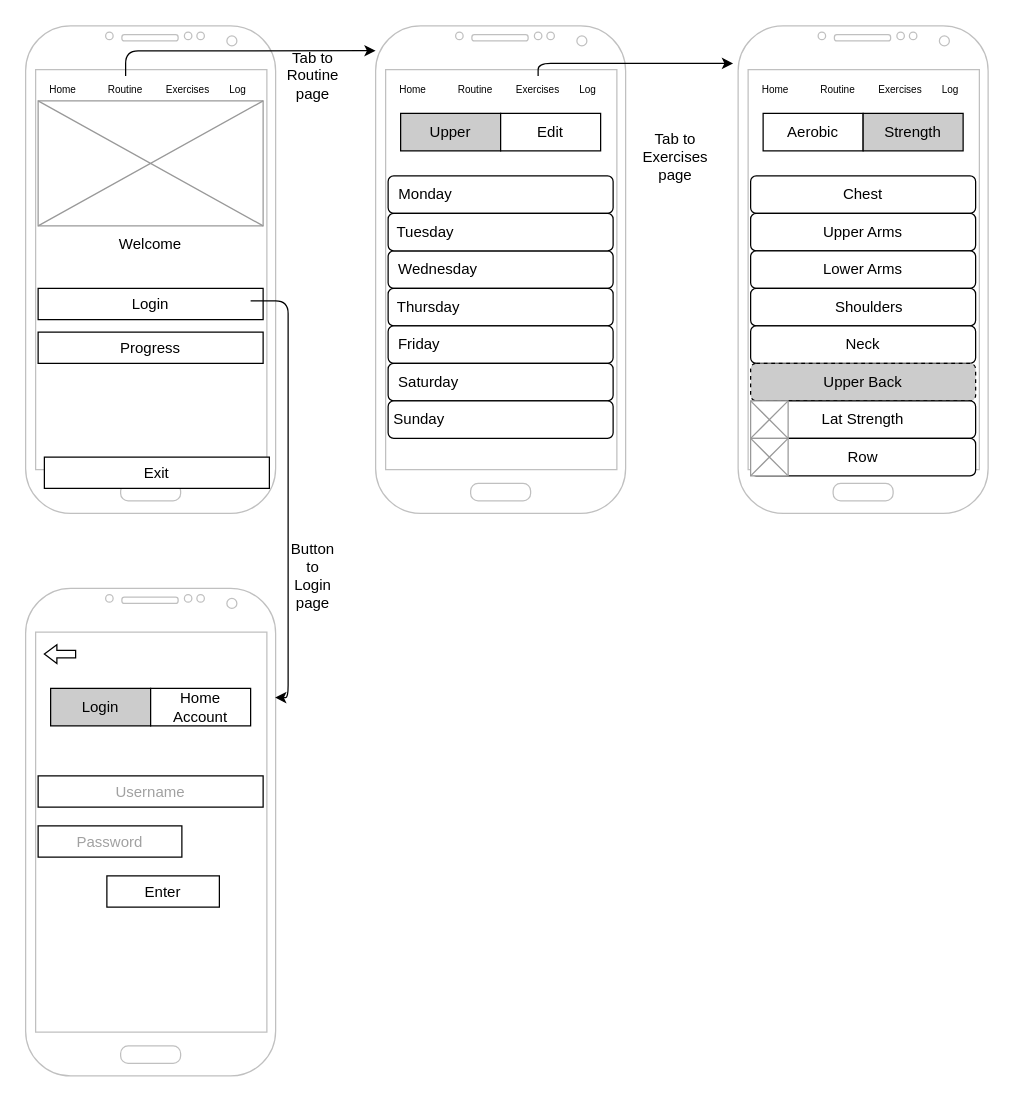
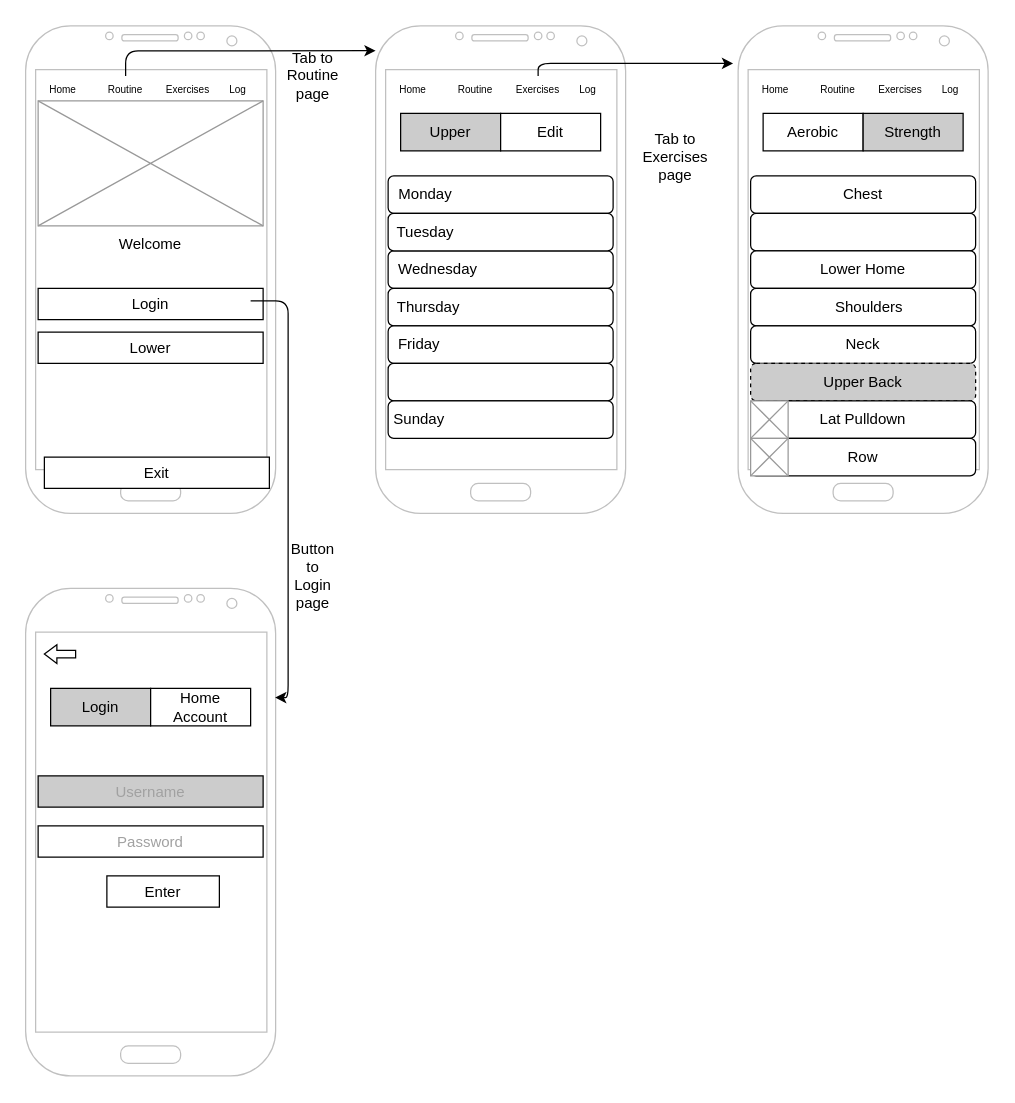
node "Upper Arms": removed
node "Lower Arms": label "Lower Arms" -> "Lower Home"
node "Progress": label "Progress" -> "Lower"
node "Saturday": removed
node "Lat Strength": label "Lat Strength" -> "Lat Pulldown"
node "Username": fillcolor #ffffff -> #cccccc
node "Password": size 144x31 -> 225x31
